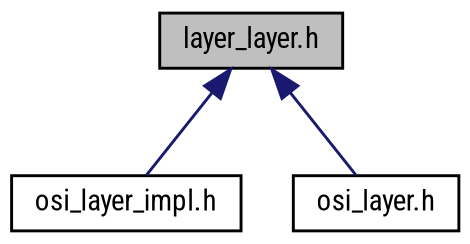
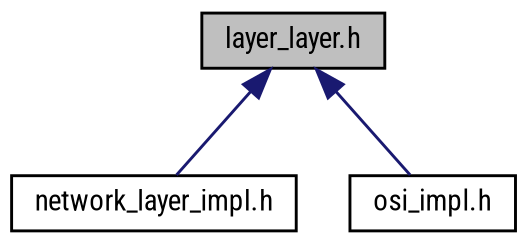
node "osi_layer_impl.h": label "osi_layer_impl.h" -> "network_layer_impl.h"
node "osi_layer.h": label "osi_layer.h" -> "osi_impl.h"
